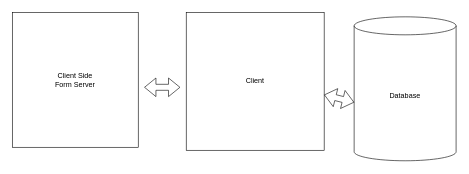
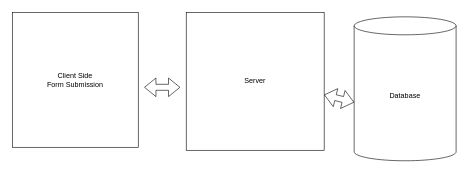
node "Client Side Form Server": label "Client Side Form Server" -> "Client Side Form Submission"
node "Client": label "Client" -> "Server"
